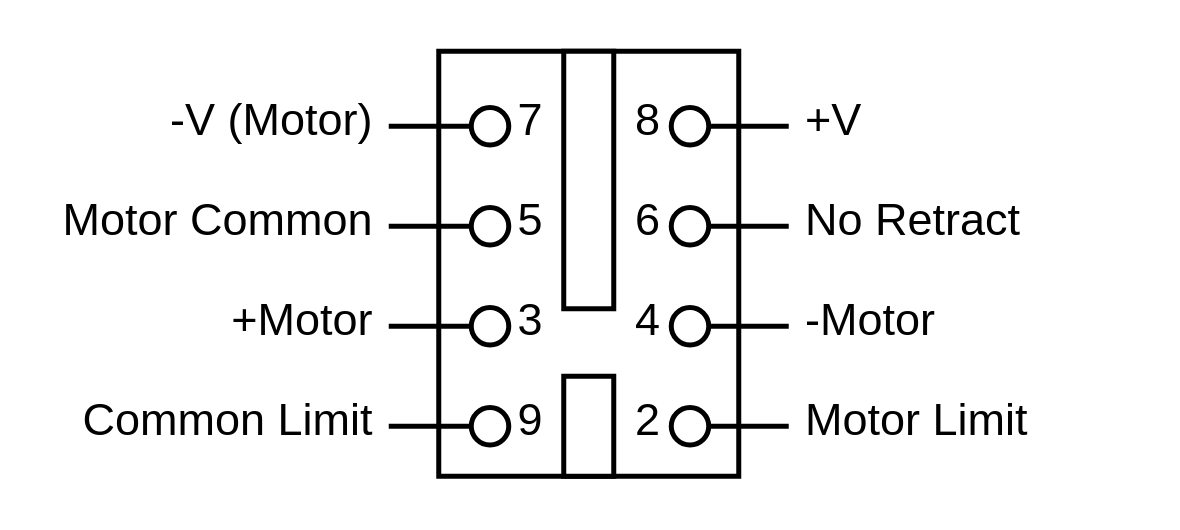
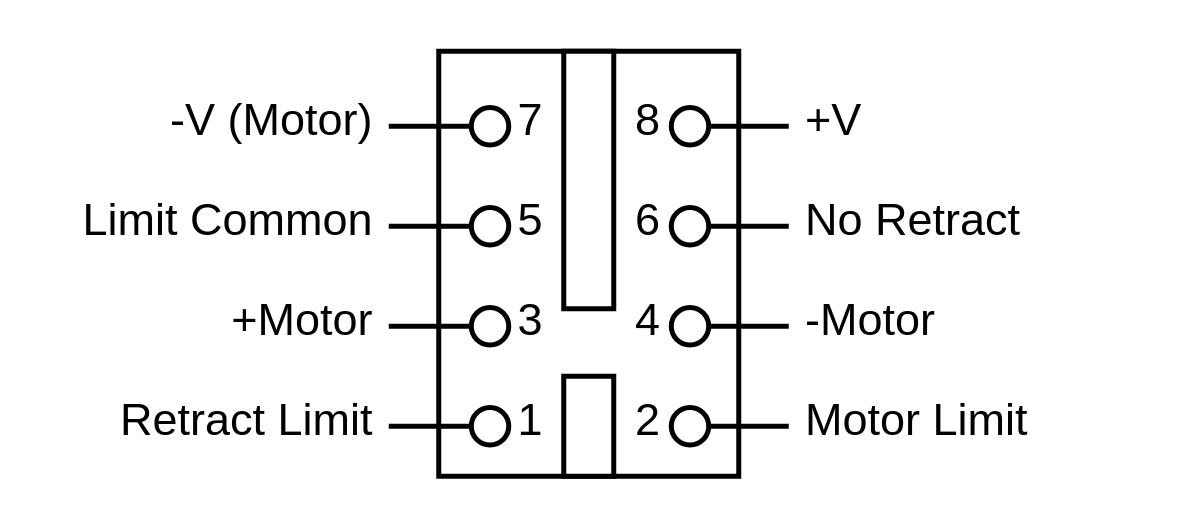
node "Motor Common": label "Motor Common" -> "Limit Common"
node "Common Limit": label "Common Limit" -> "Retract Limit"
node "9": label "9" -> "1"
